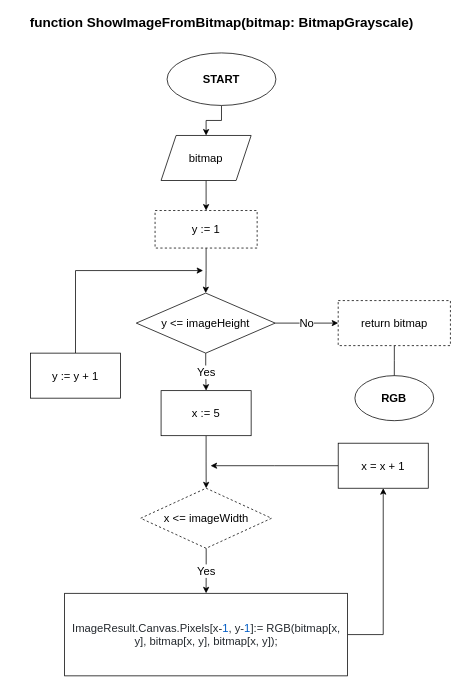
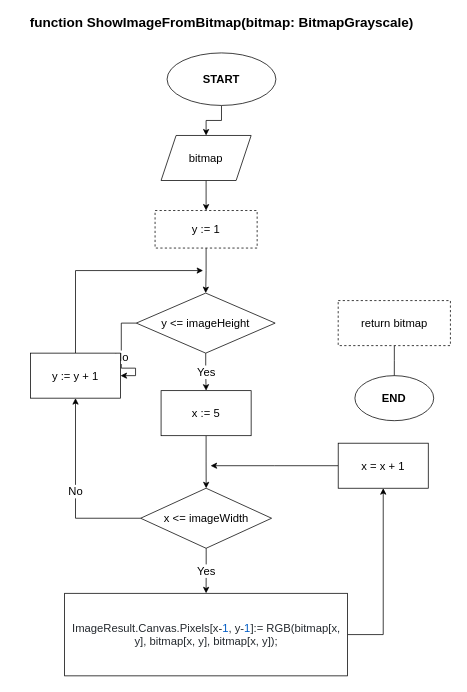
edge "y <= imageHeight" -> "return bitmap": now "y <= imageHeight" -> "y := y + 1"
node "RGB": label "RGB" -> "END"
edge "x <= imageWidth" -> "y := y + 1": added, label "No"
node "x <= imageWidth": style dashed -> solid
